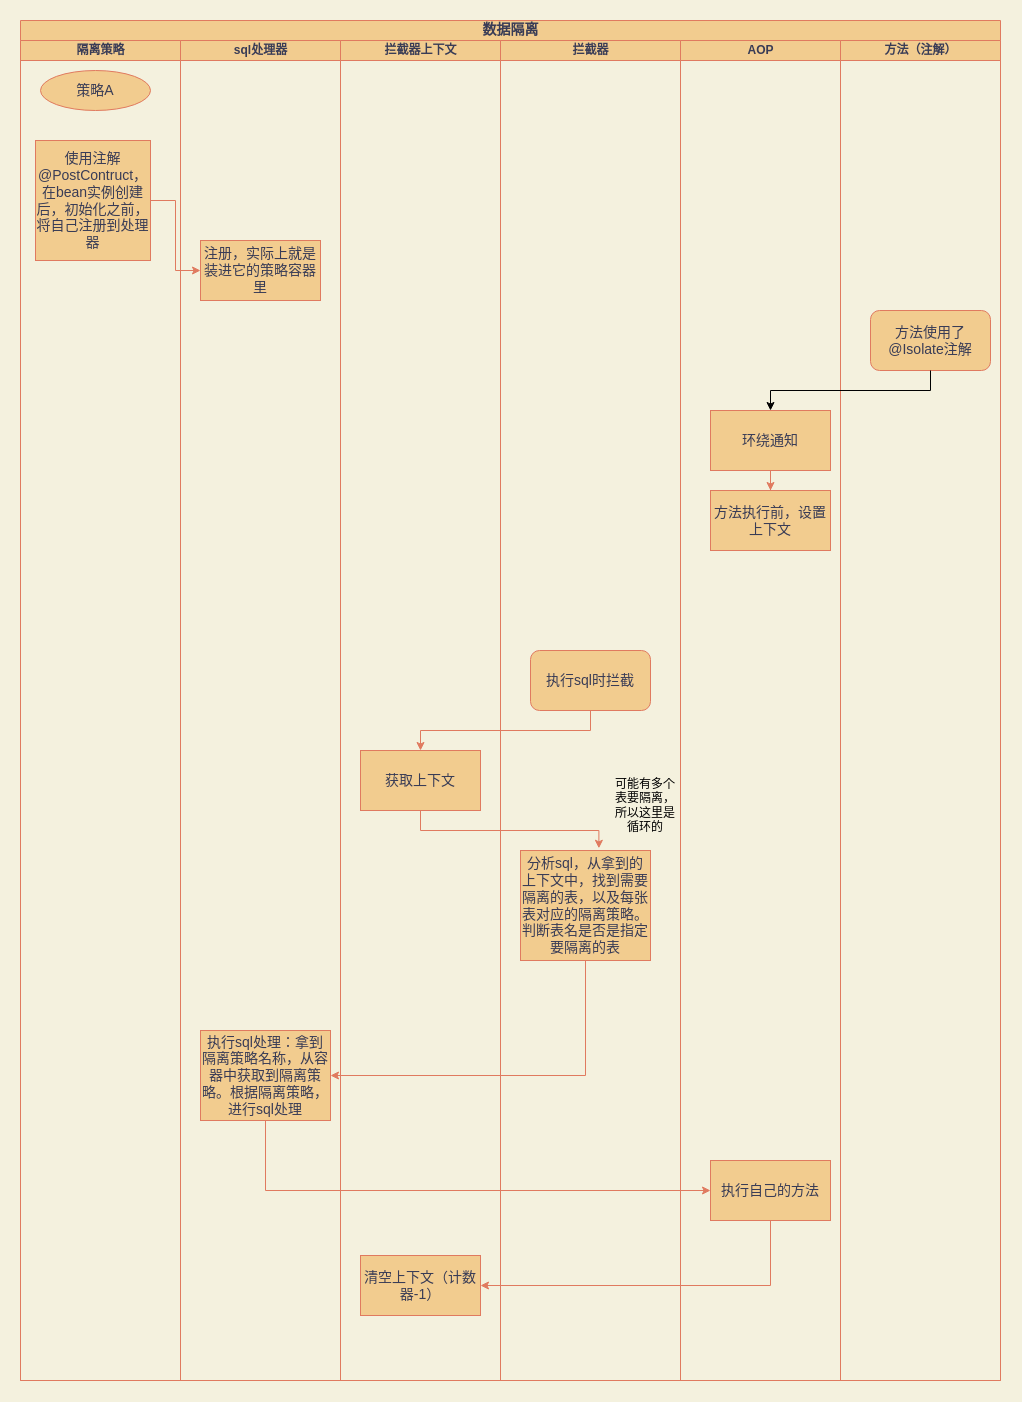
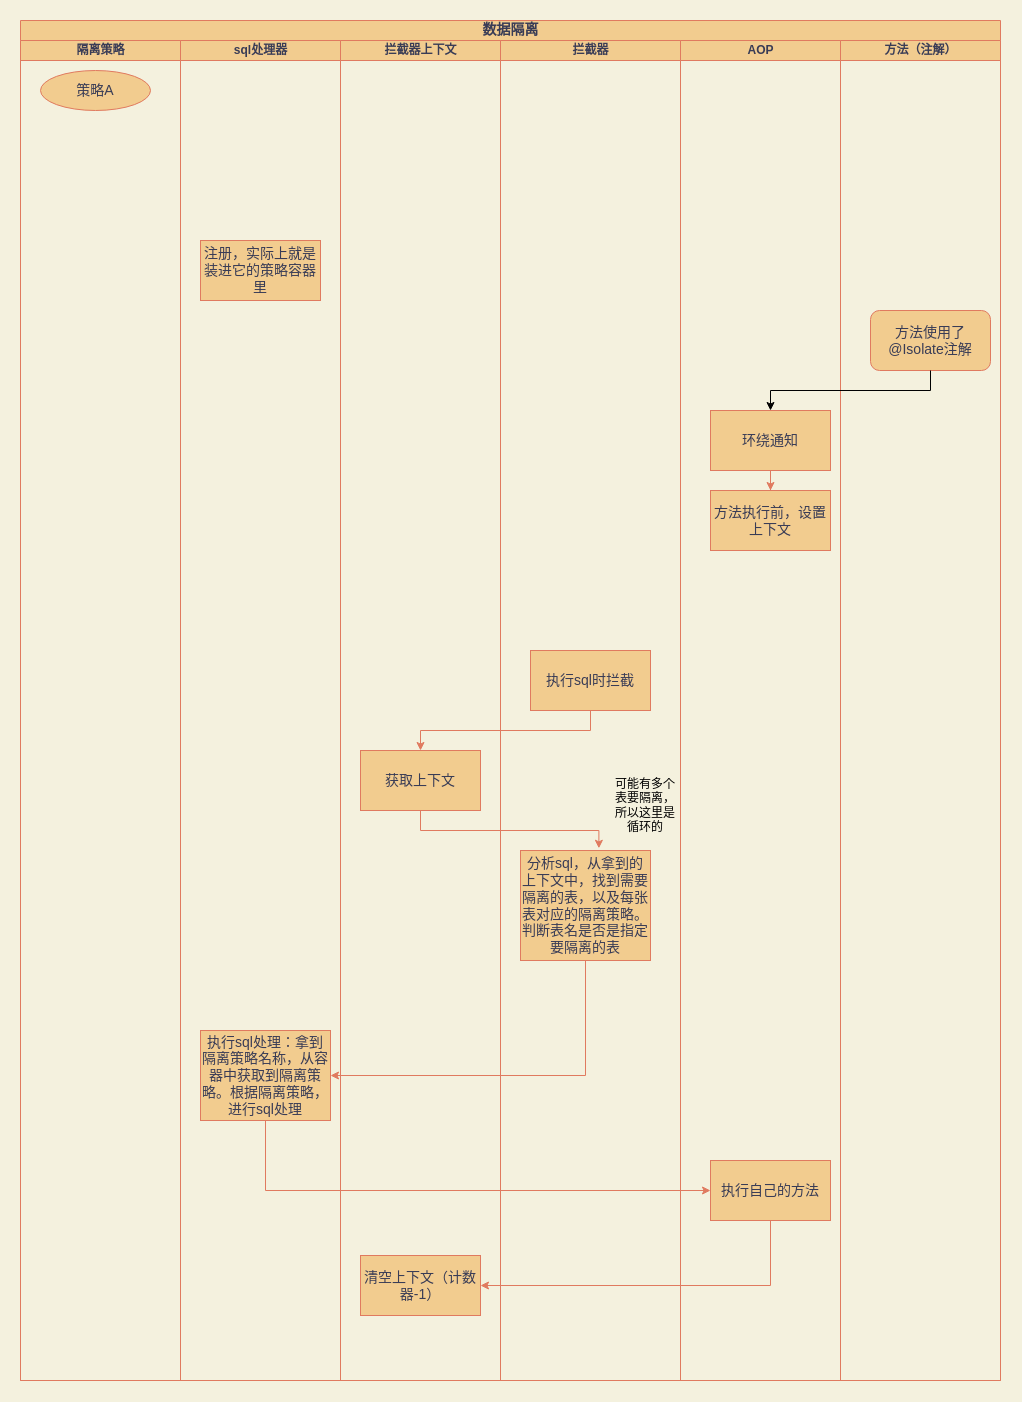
node "使用注解@PostContruct，在bean实例创建后，初始化之前，将自己注册到处理器": removed
edge "使用注解@PostContruct，在bean实例创建后，初始化之前，将自己注册到处理器" -> "注册，实际上就是装进它的策略容器里": removed
node "执行sql时拦截": shape rounded rectangle -> rectangle
